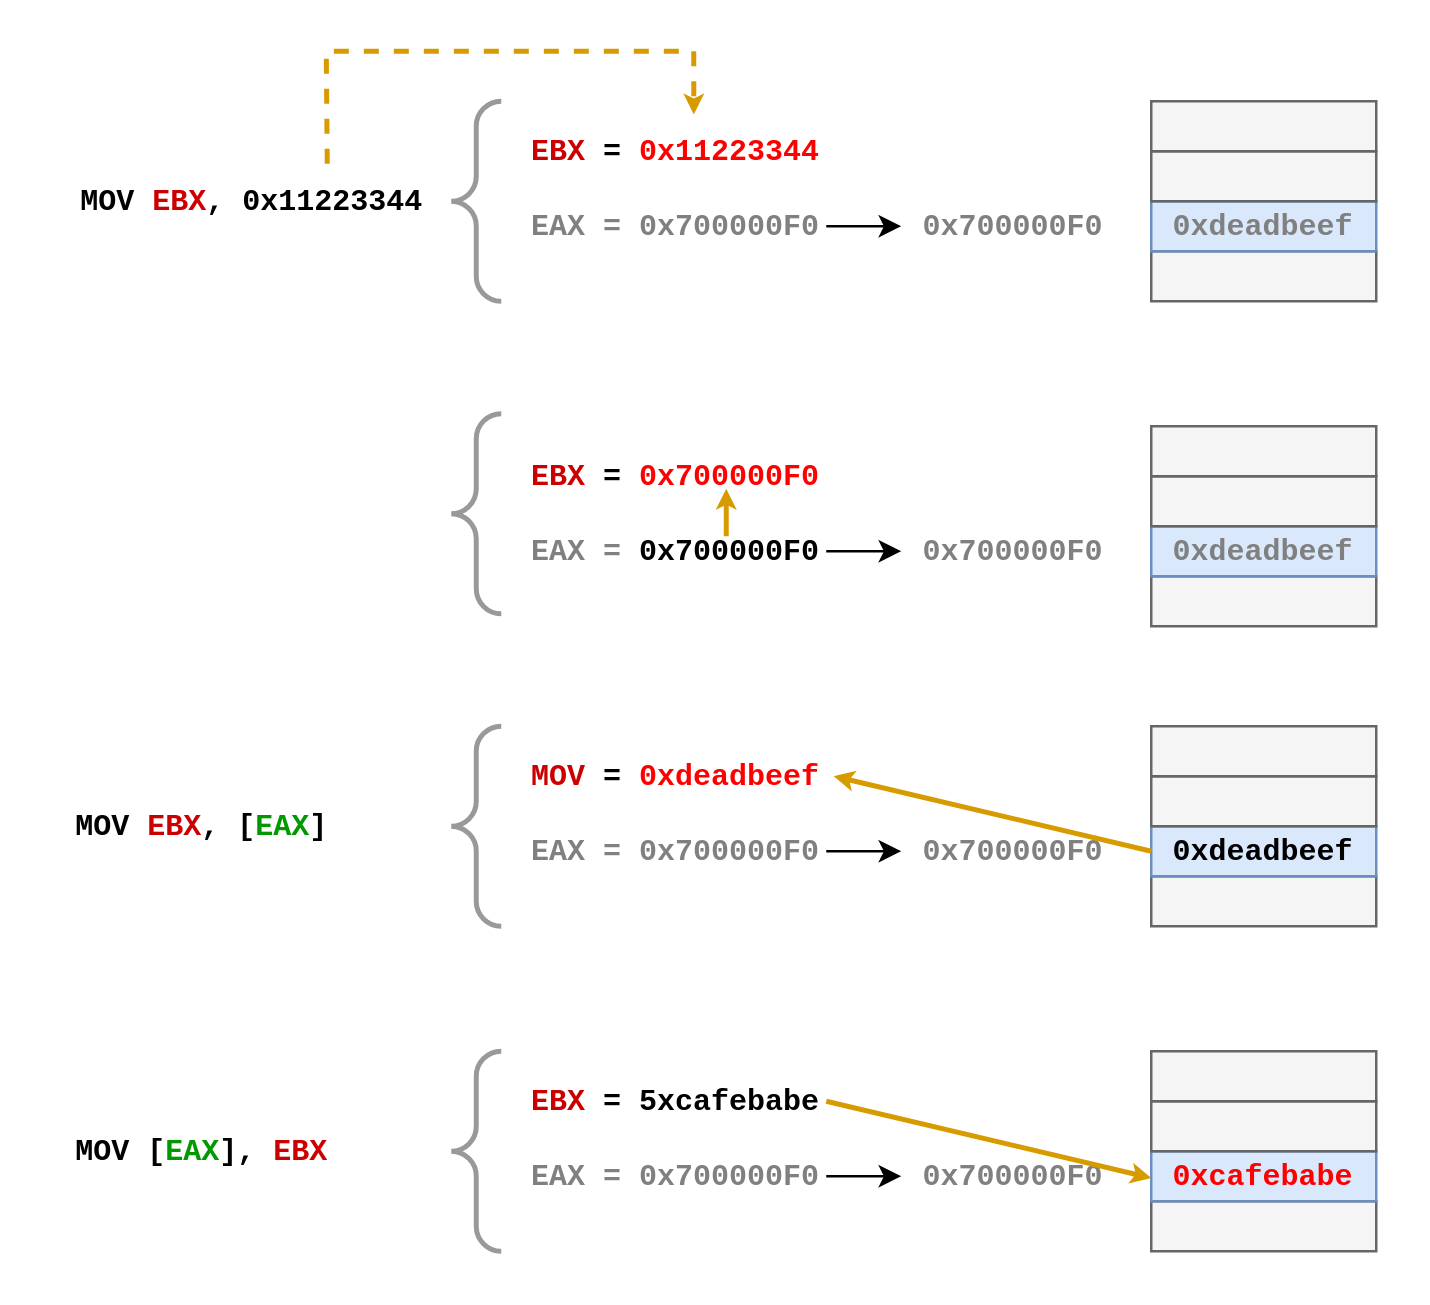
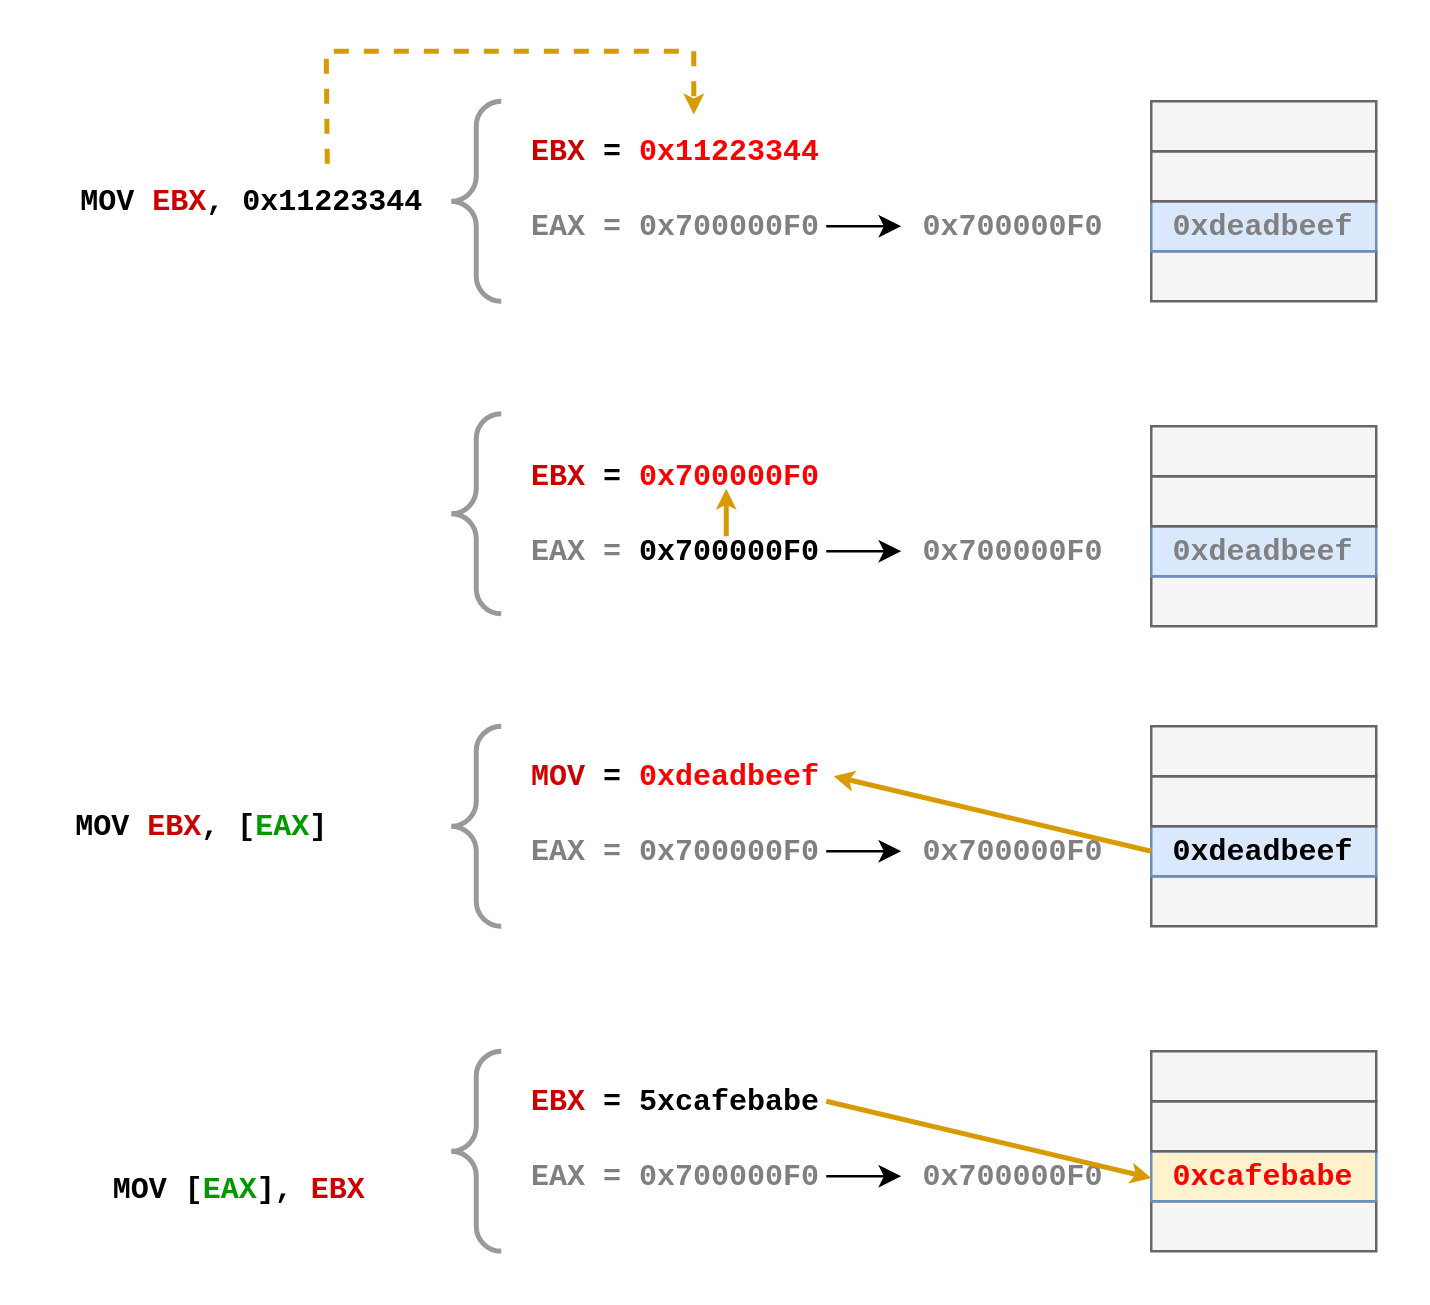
node "MOV [EAX], EBX": moved (201, 1151) -> (239, 1189)
node "0xcafebabe": fillcolor #dae8fc -> #fff2cc
